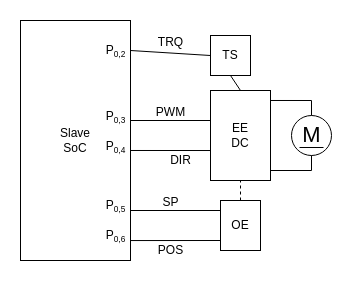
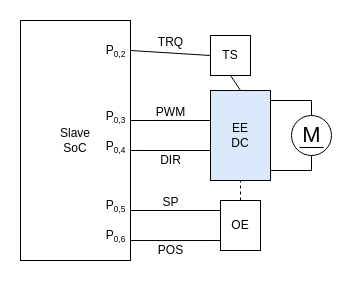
node "EE DC": fillcolor #ffffff -> #dae8fc
node "DIR": moved (181, 161) -> (171, 161)
